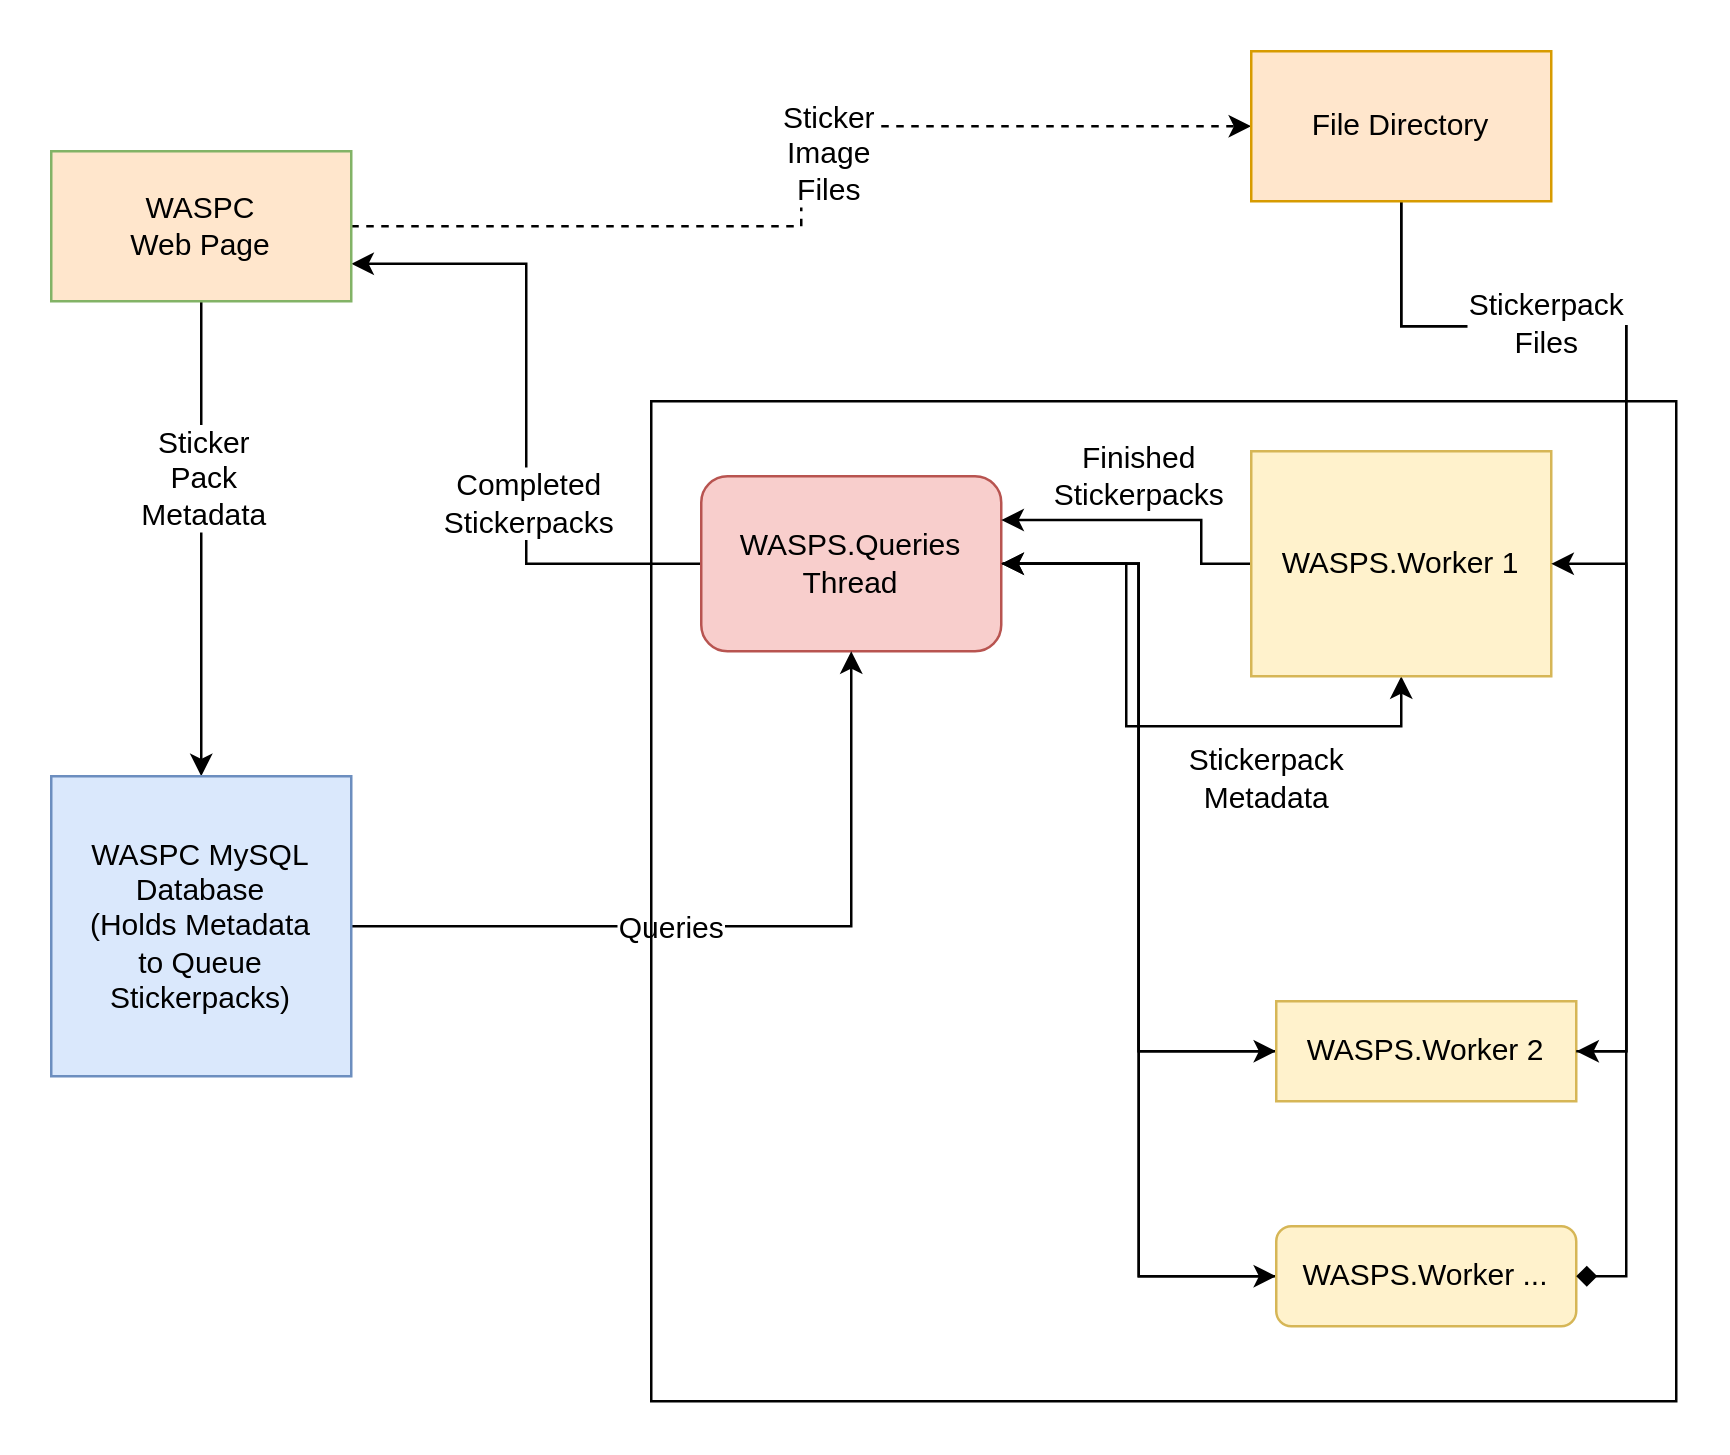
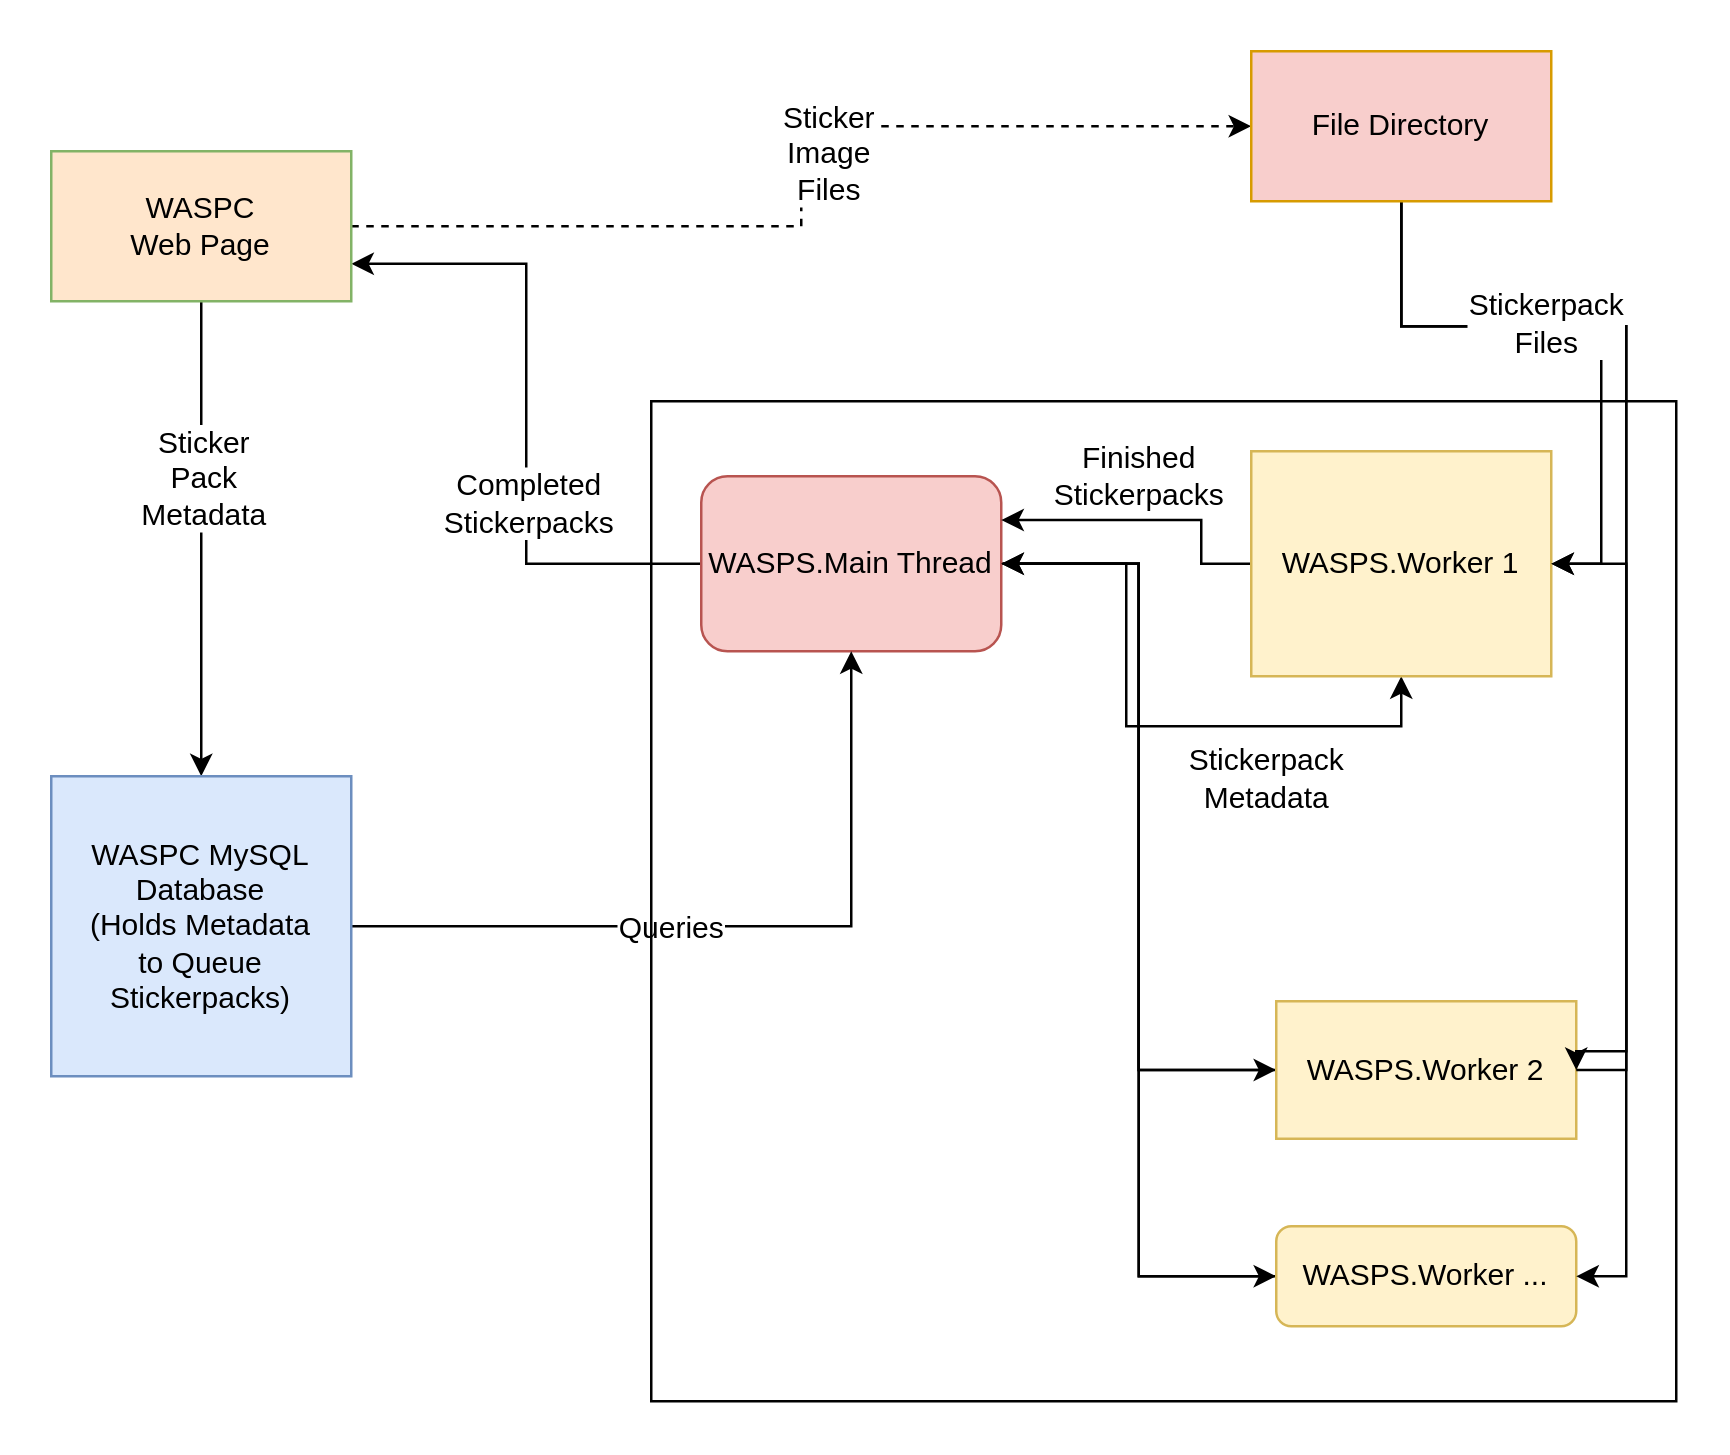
node "File Directory": fillcolor #ffe6cc -> #f8cecc
edge "File Directory" -> "WASPS.Worker 1": added
node "WASPS.Queries Thread": label "WASPS.Queries Thread" -> "WASPS.Main Thread"
node "WASPS.Worker 2": size 300x100 -> 300x138
edge "File Directory" -> "WASPS.Worker ...": arrowhead diamond -> classic
